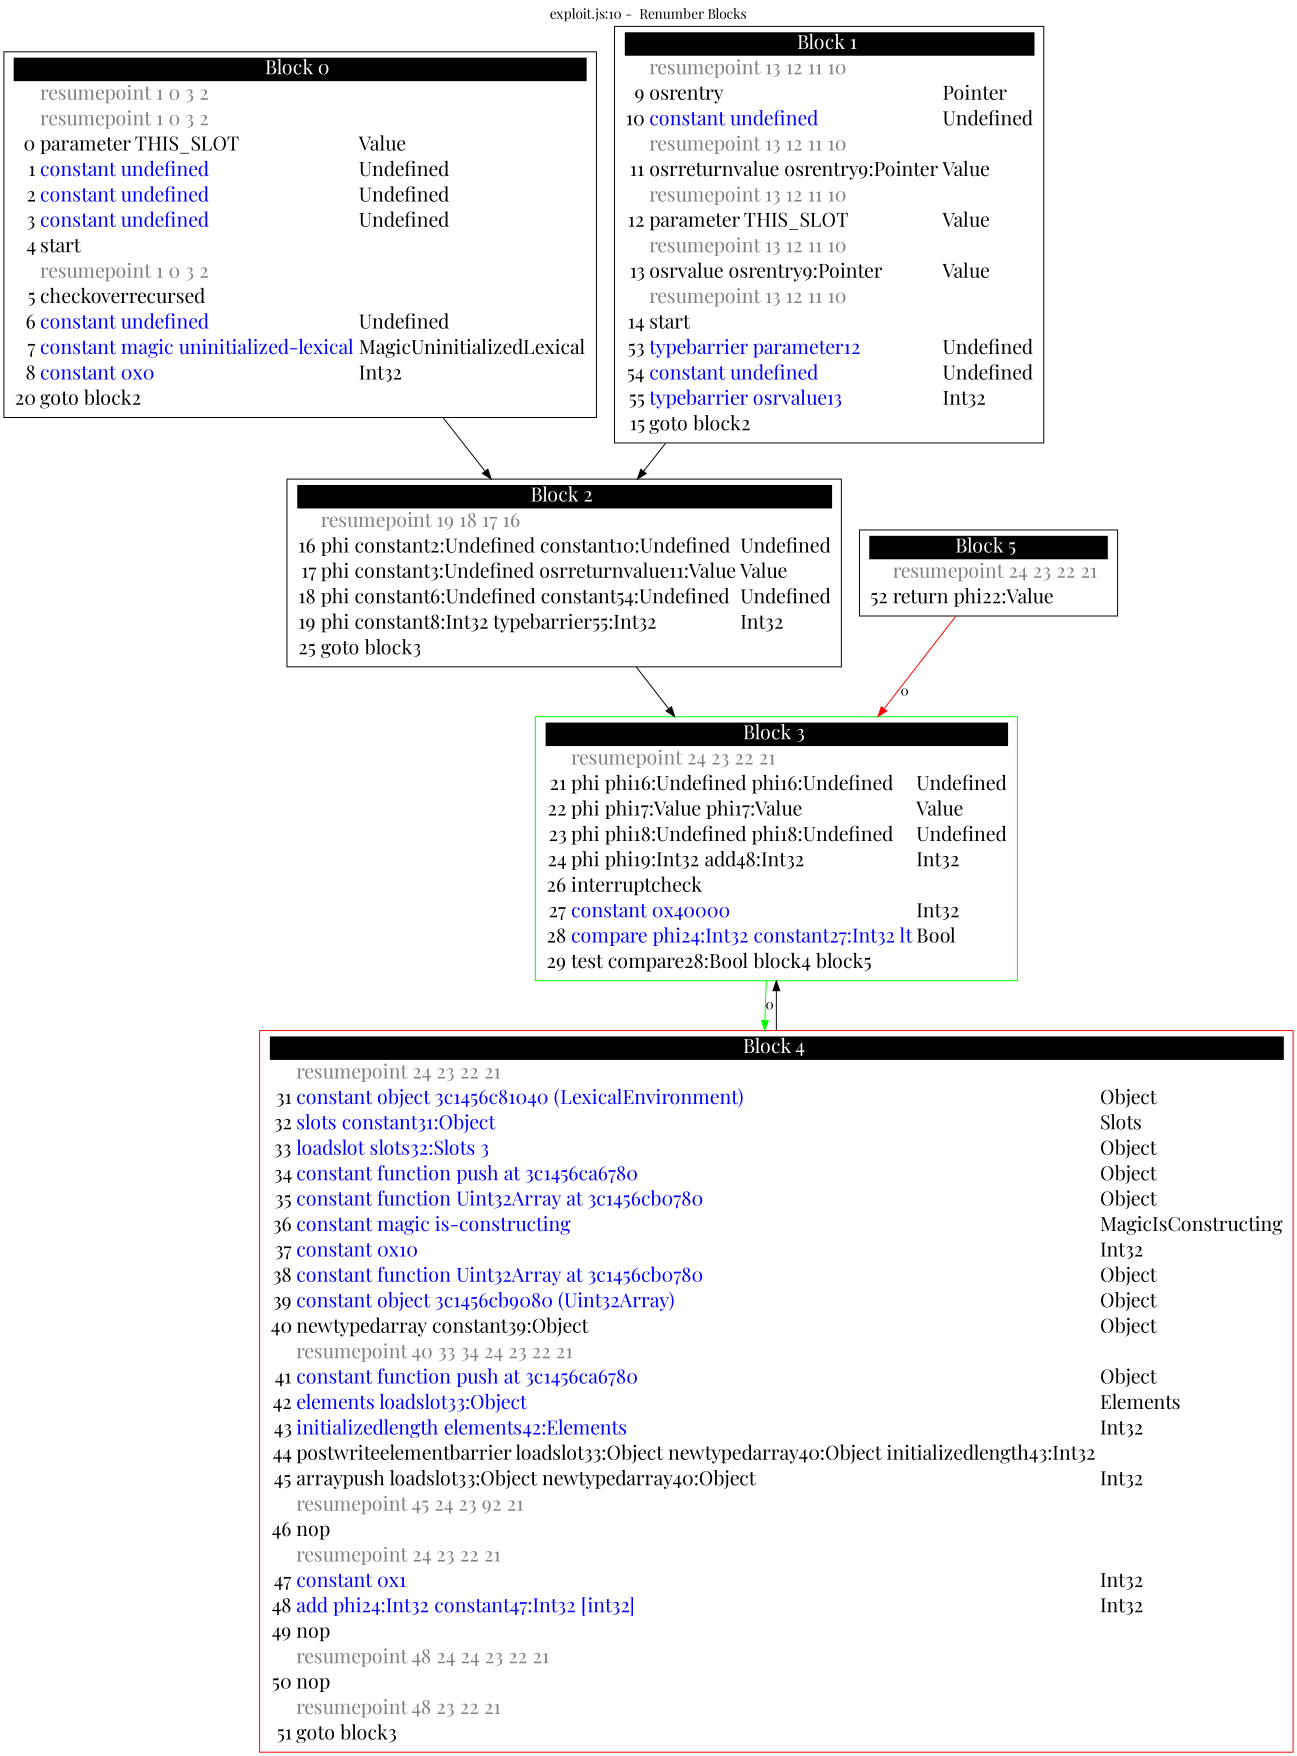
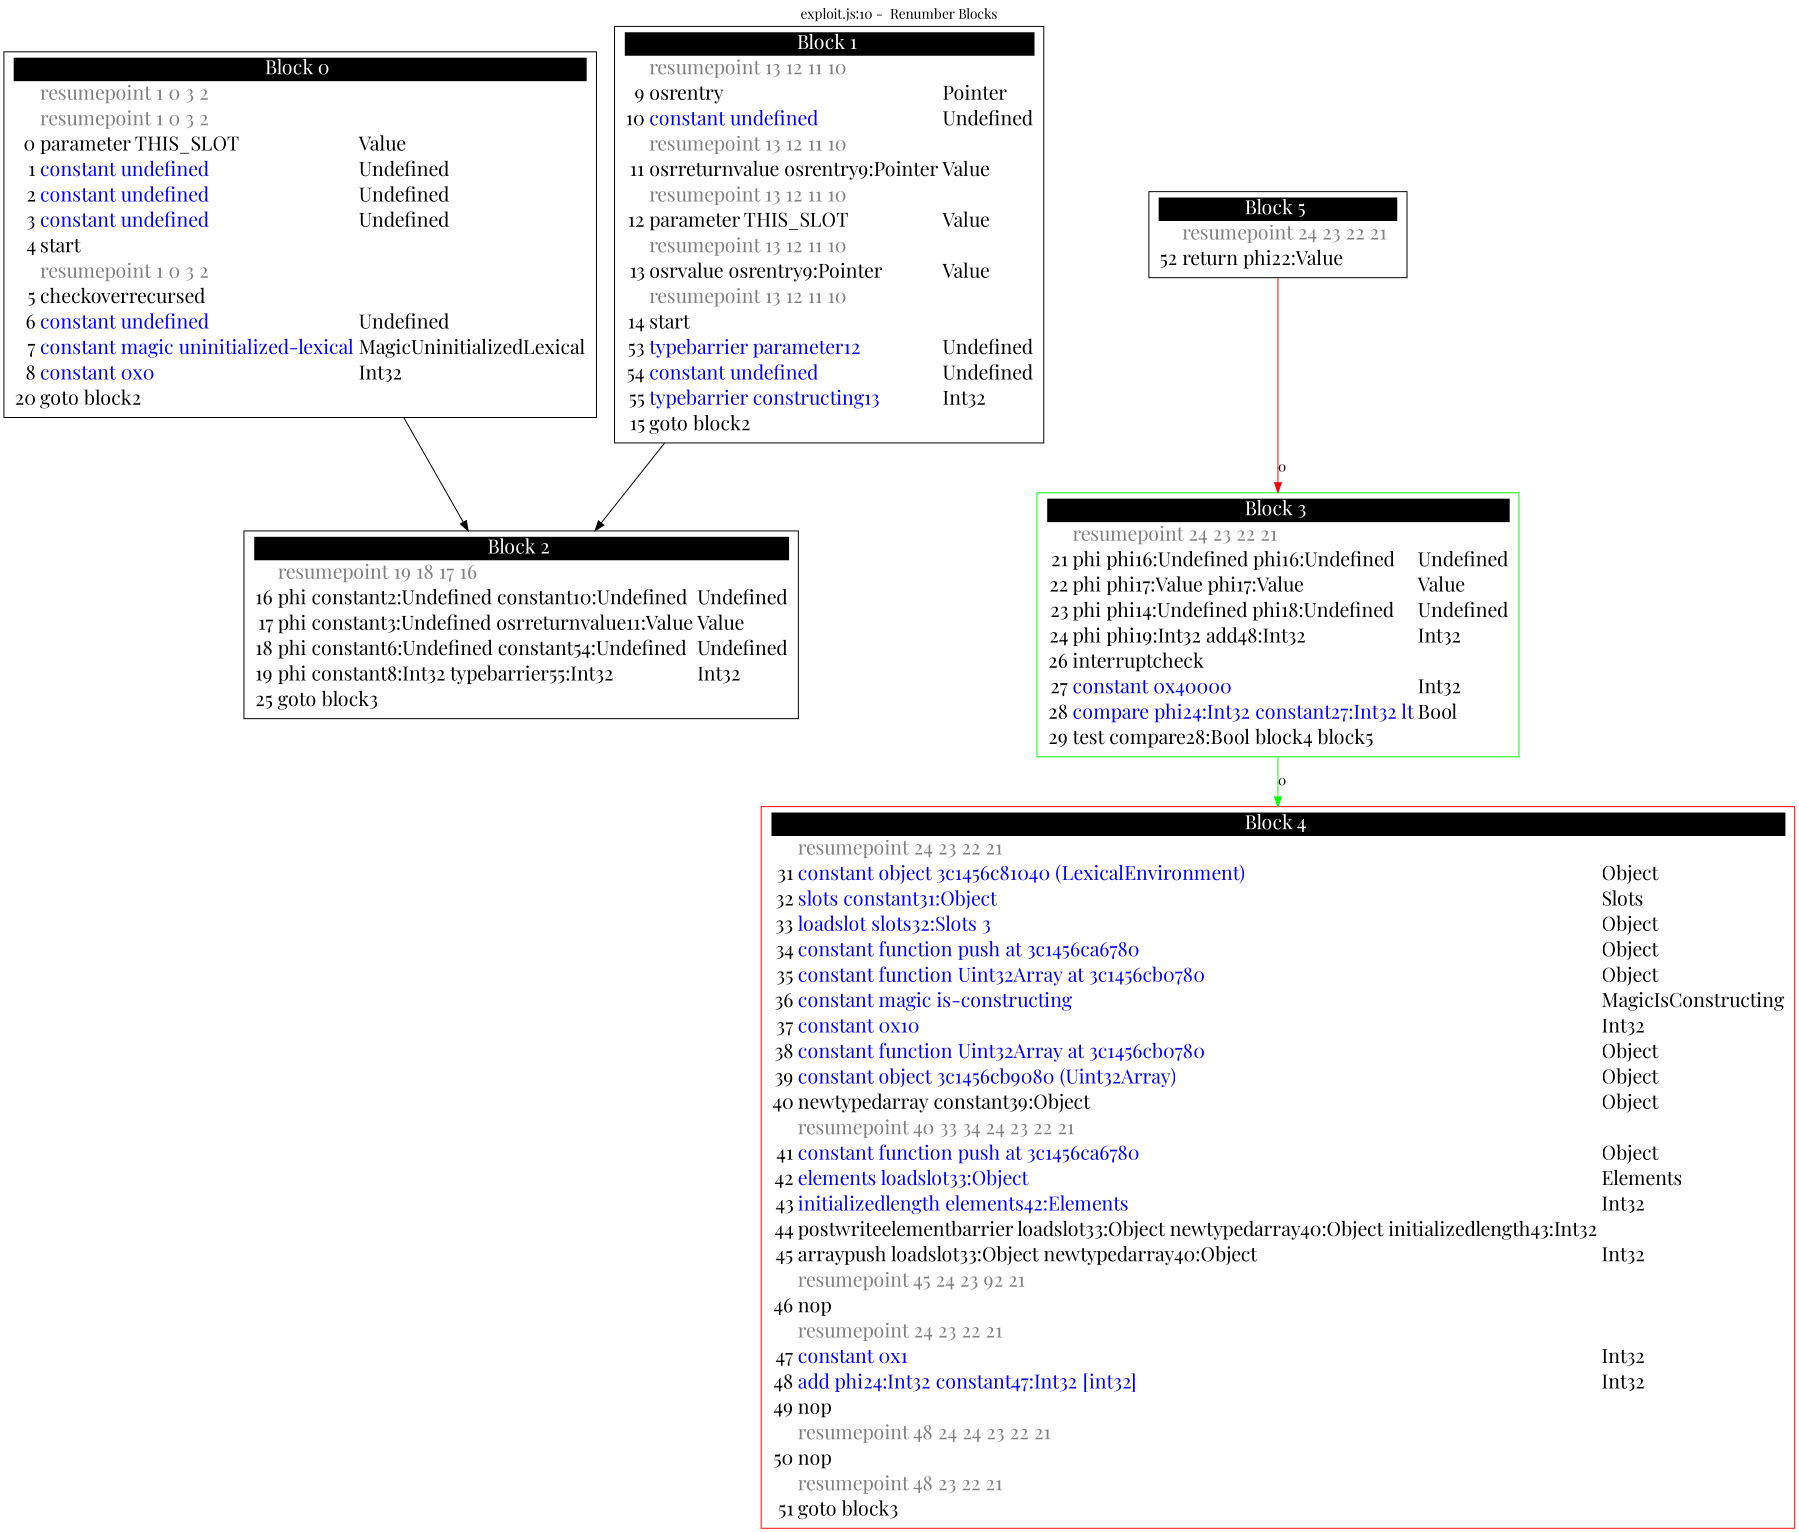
node "Block 1": text "typebarrier osrvalue13" -> "typebarrier constructing13"
edge "Block 2" -> "Block 3": removed
node "Block 3": text "phi phi18:Undefined phi18:Undefined" -> "phi phi14:Undefined phi18:Undefined"
edge "Block 4" -> "Block 3": removed
